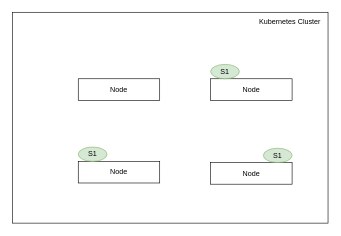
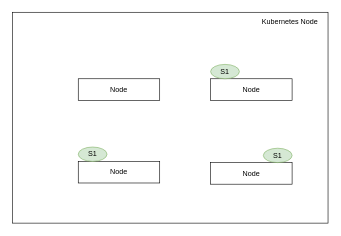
node "Kubernetes Cluster": label "Kubernetes Cluster" -> "Kubernetes Node"
